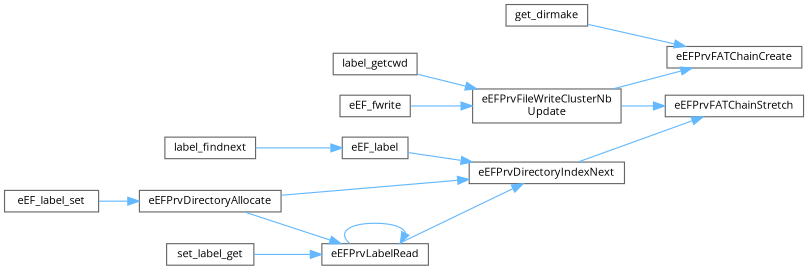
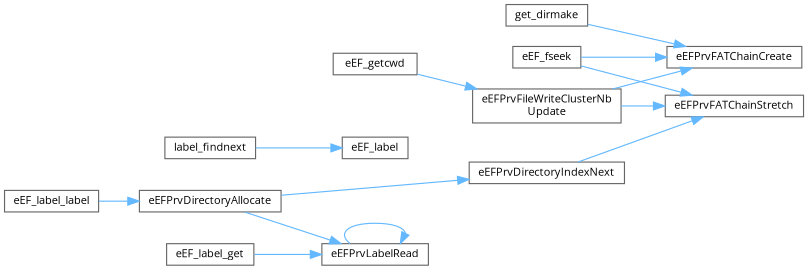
node "eEF_fseek": added
node "label_getcwd": label "label_getcwd" -> "eEF_getcwd"
node "eEF_fwrite": removed
edge "eEF_label" -> "eEFPrvDirectoryIndexNext": removed
node "eEF_label_set": label "eEF_label_set" -> "eEF_label_label"
edge "eEFPrvLabelRead" -> "eEFPrvDirectoryIndexNext": removed
node "set_label_get": label "set_label_get" -> "eEF_label_get"
